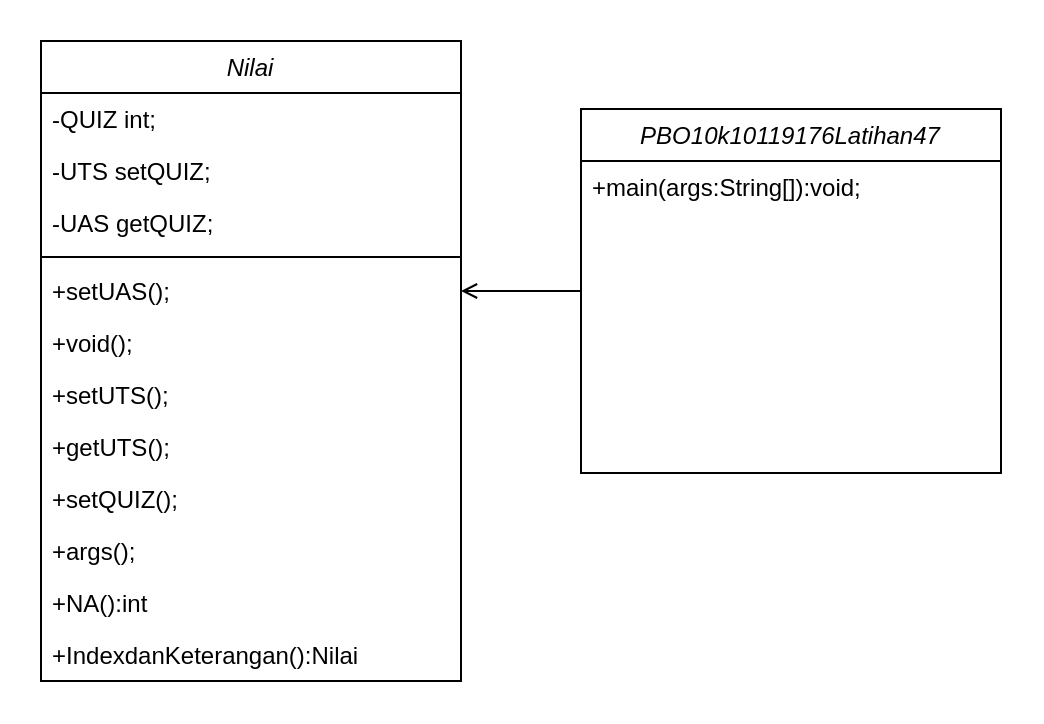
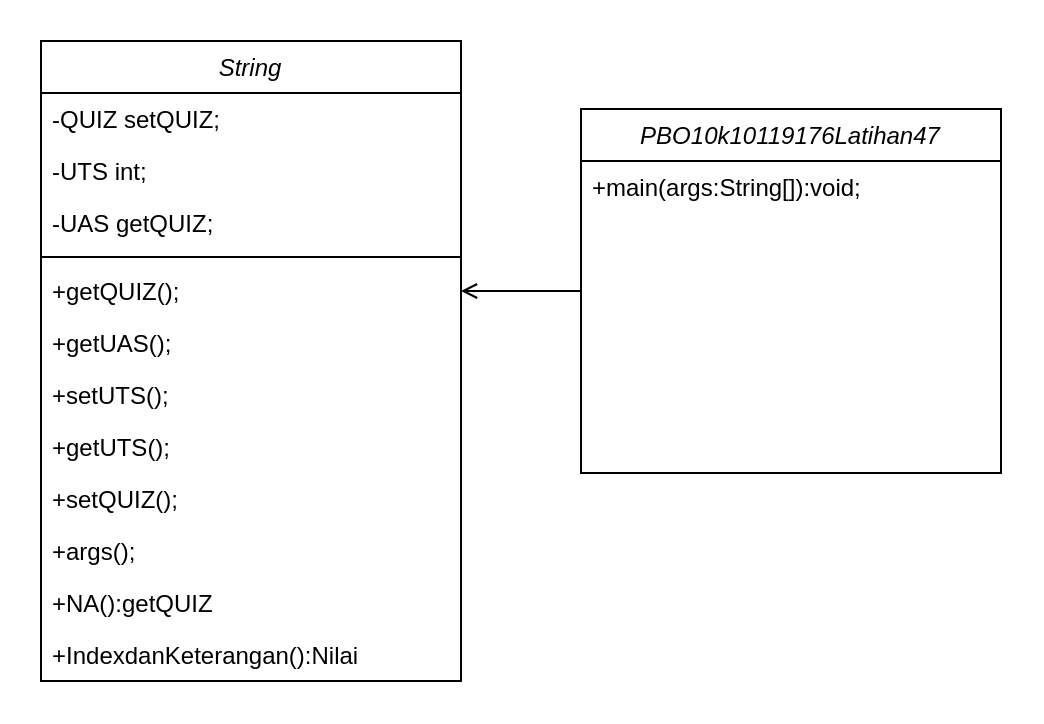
node "Nilai": label "Nilai" -> "String"
node "-QUIZ int;": label "-QUIZ int;" -> "-QUIZ setQUIZ;"
node "-UTS setQUIZ;": label "-UTS setQUIZ;" -> "-UTS int;"
node "+setUAS();": label "+setUAS();" -> "+getQUIZ();"
node "+void();": label "+void();" -> "+getUAS();"
node "+NA():int": label "+NA():int" -> "+NA():getQUIZ"
